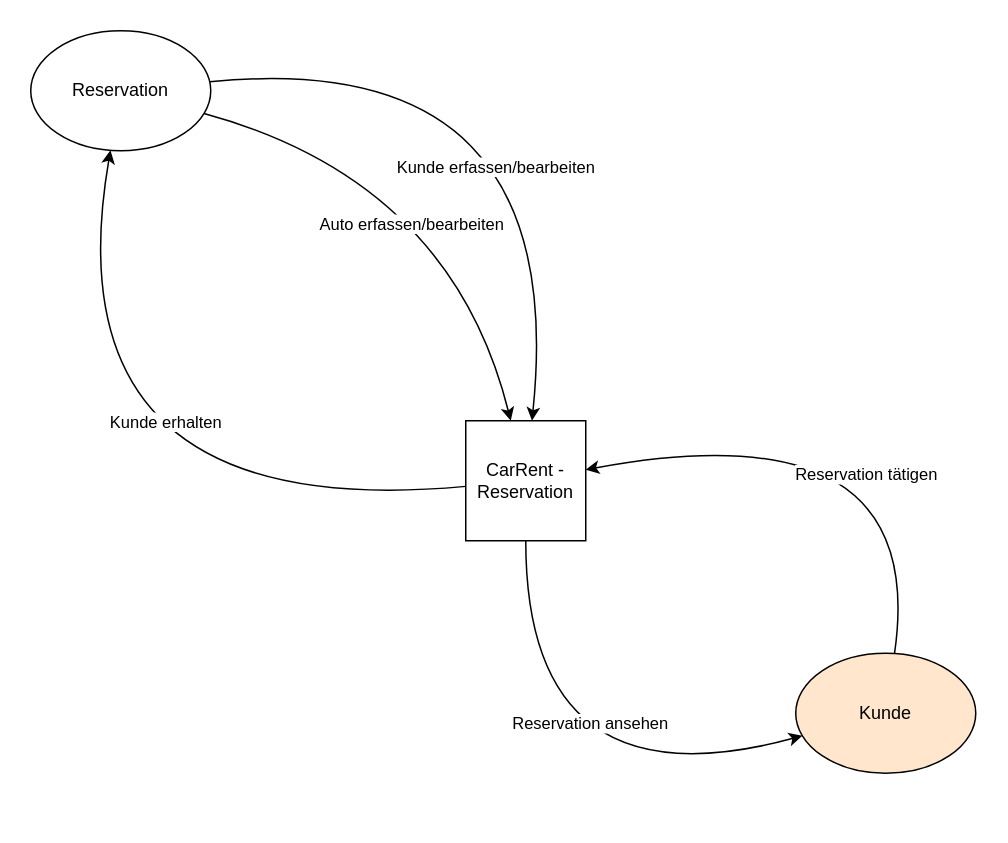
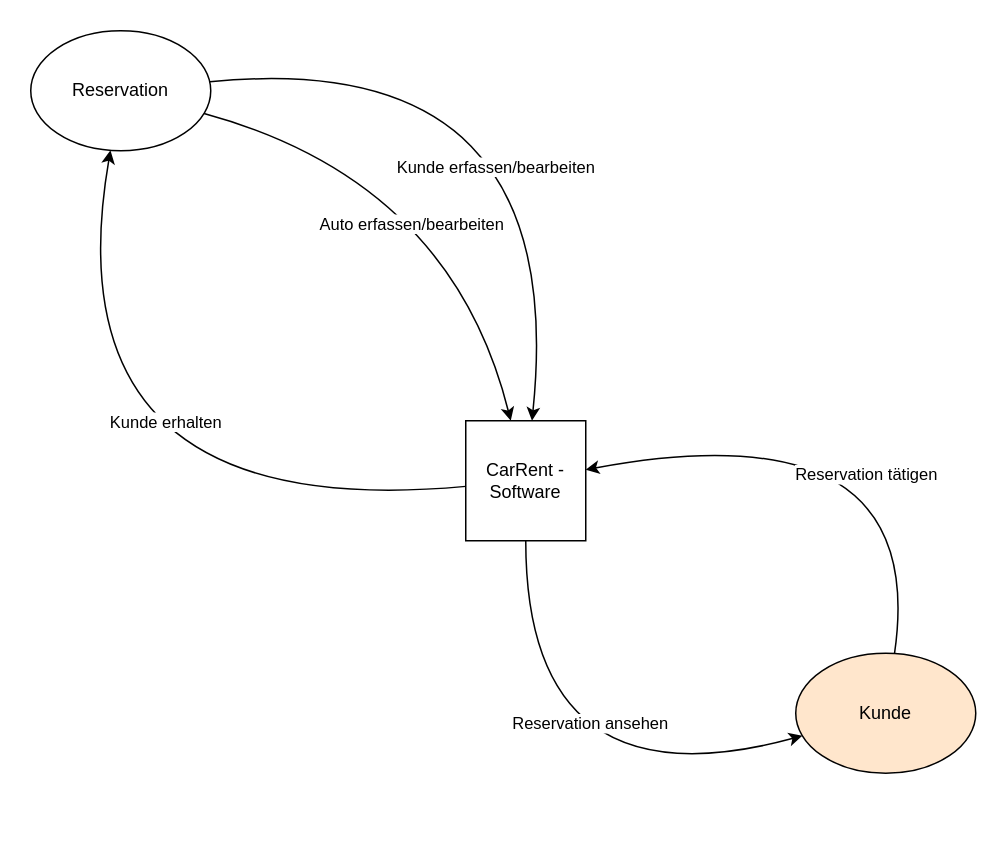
node "CarRent - Reservation": label "CarRent - Reservation" -> "CarRent - Software"
